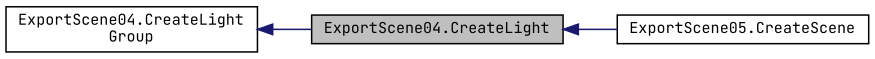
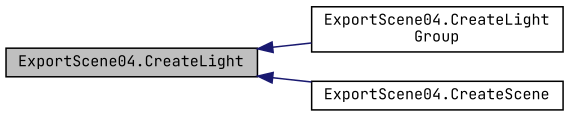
edge "ExportScene04.CreateLight" -> "ExportScene04.CreateLight Group": reversed
node "ExportScene05.CreateScene": label "ExportScene05.CreateScene" -> "ExportScene04.CreateScene"
